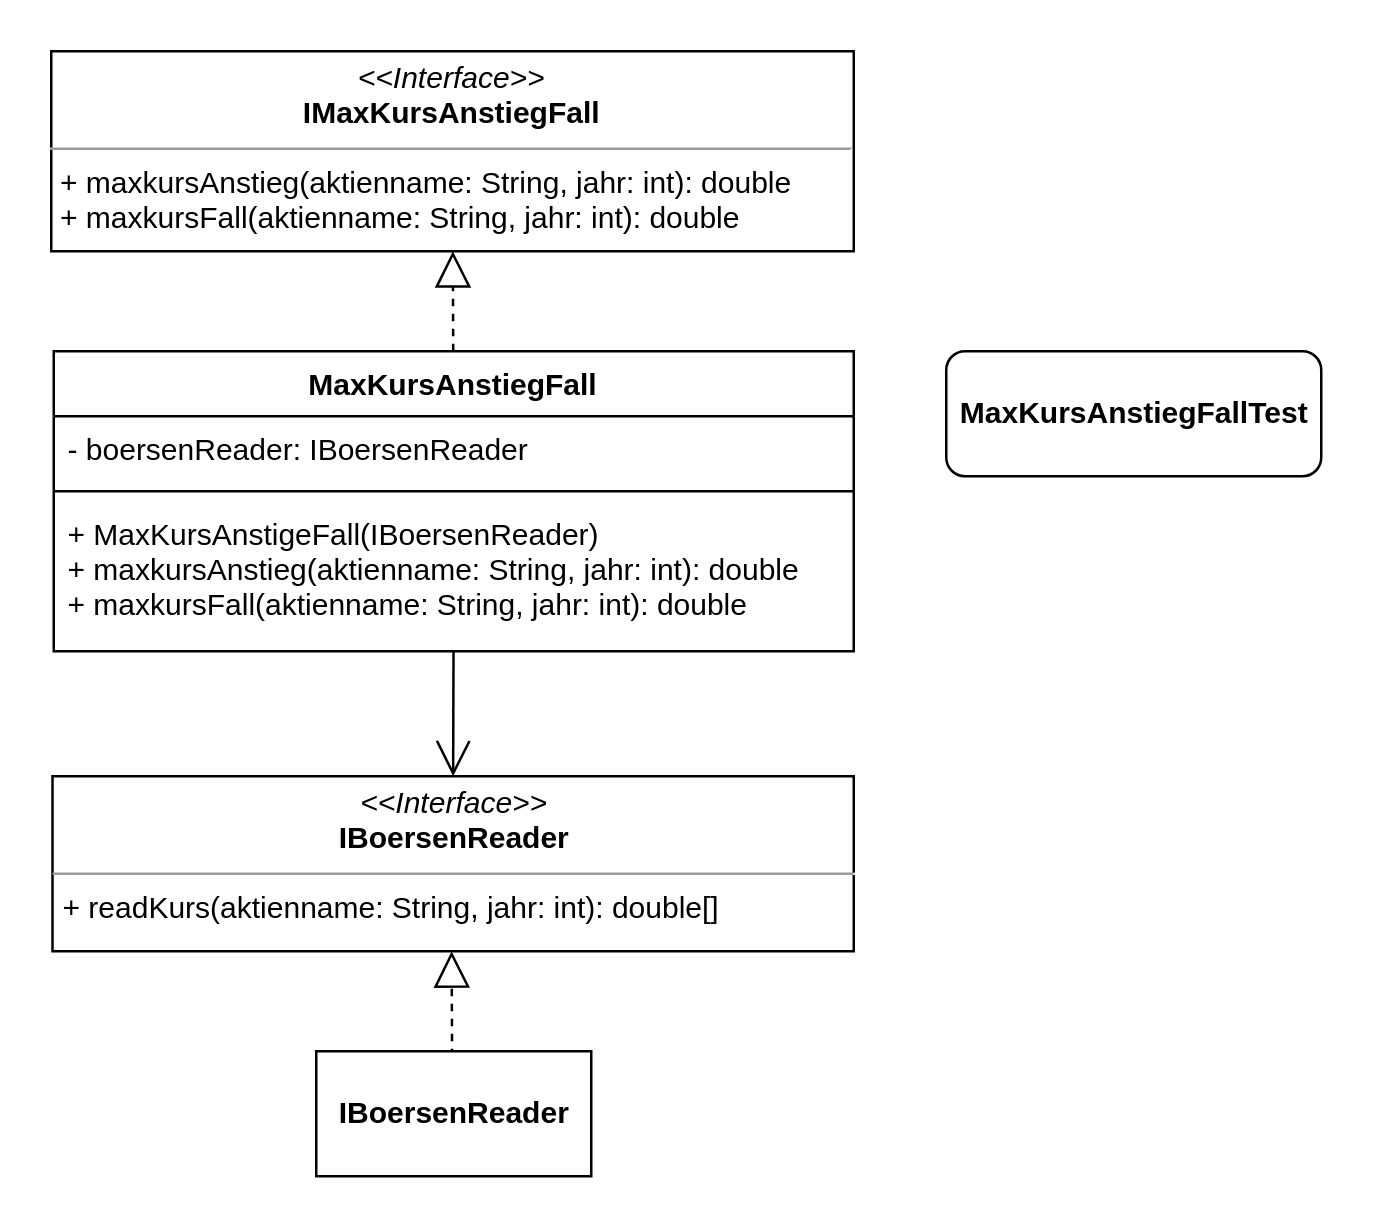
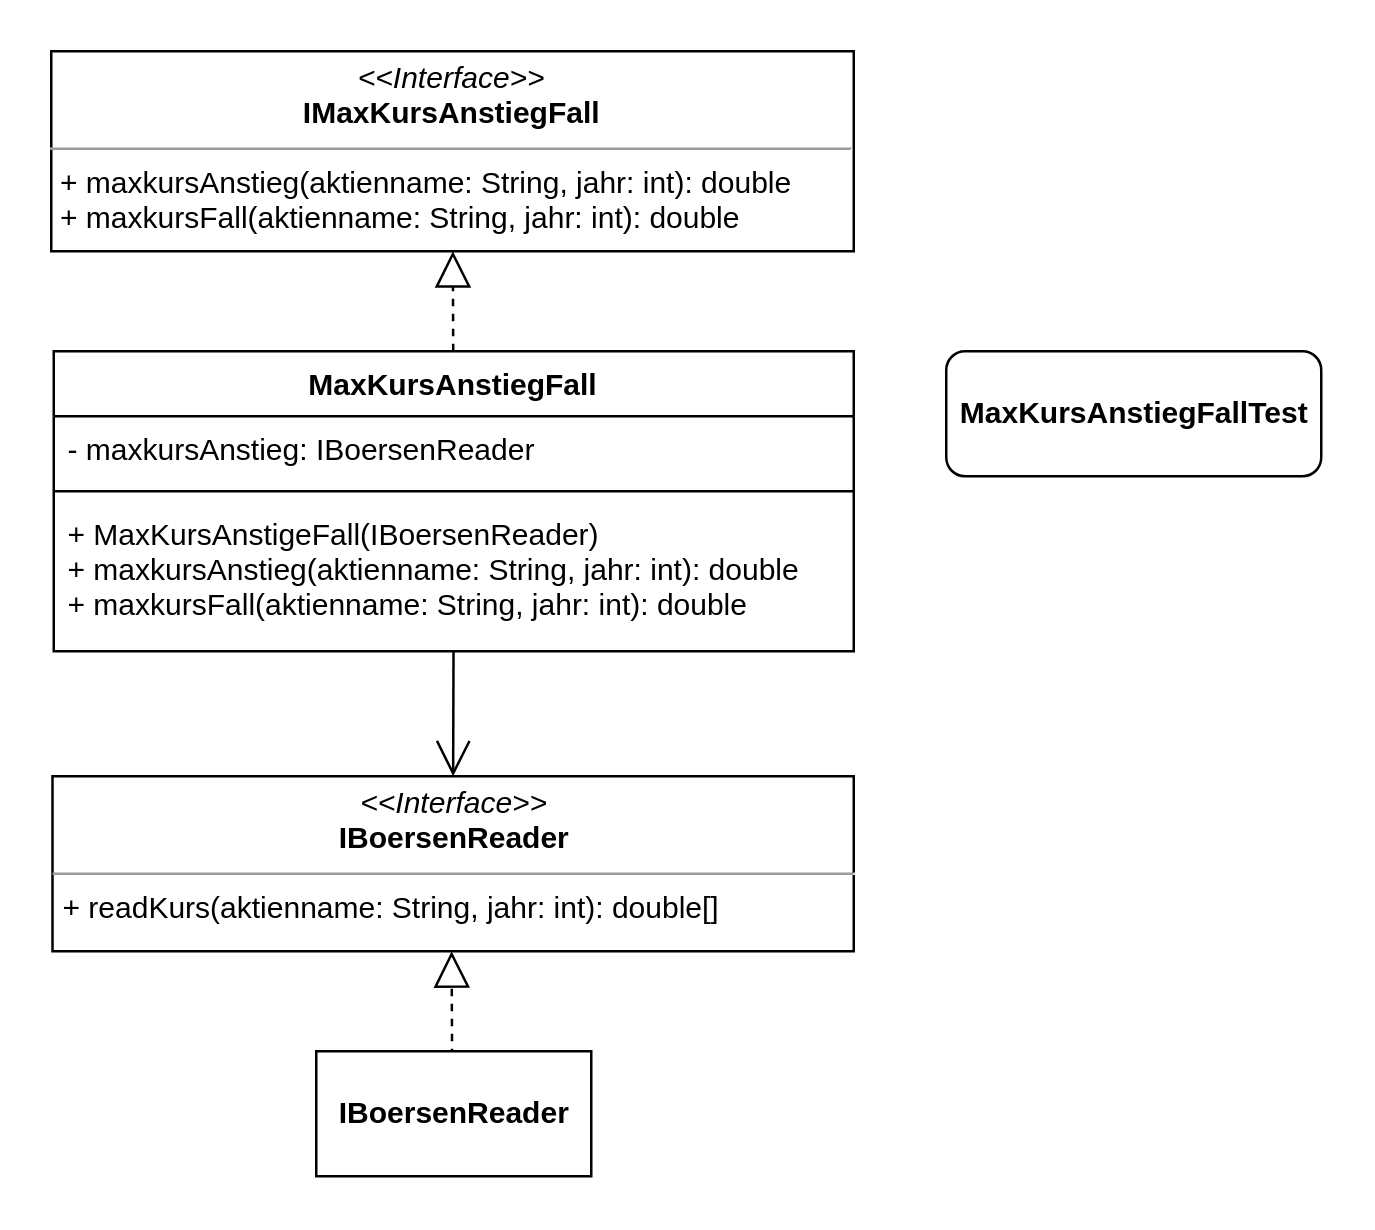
node "- boersenReader: IBoersenReader": label "- boersenReader: IBoersenReader" -> "- maxkursAnstieg: IBoersenReader"
